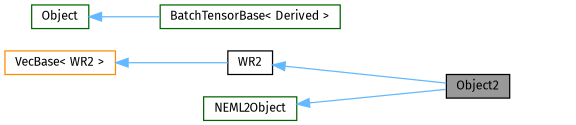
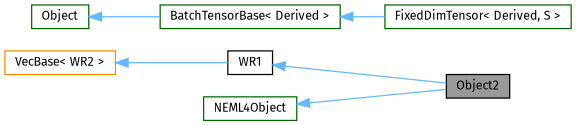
node "FixedDimTensor< Derived, S >": added
node "WR2": label "WR2" -> "WR1"
node "NEML2Object": label "NEML2Object" -> "NEML4Object"
